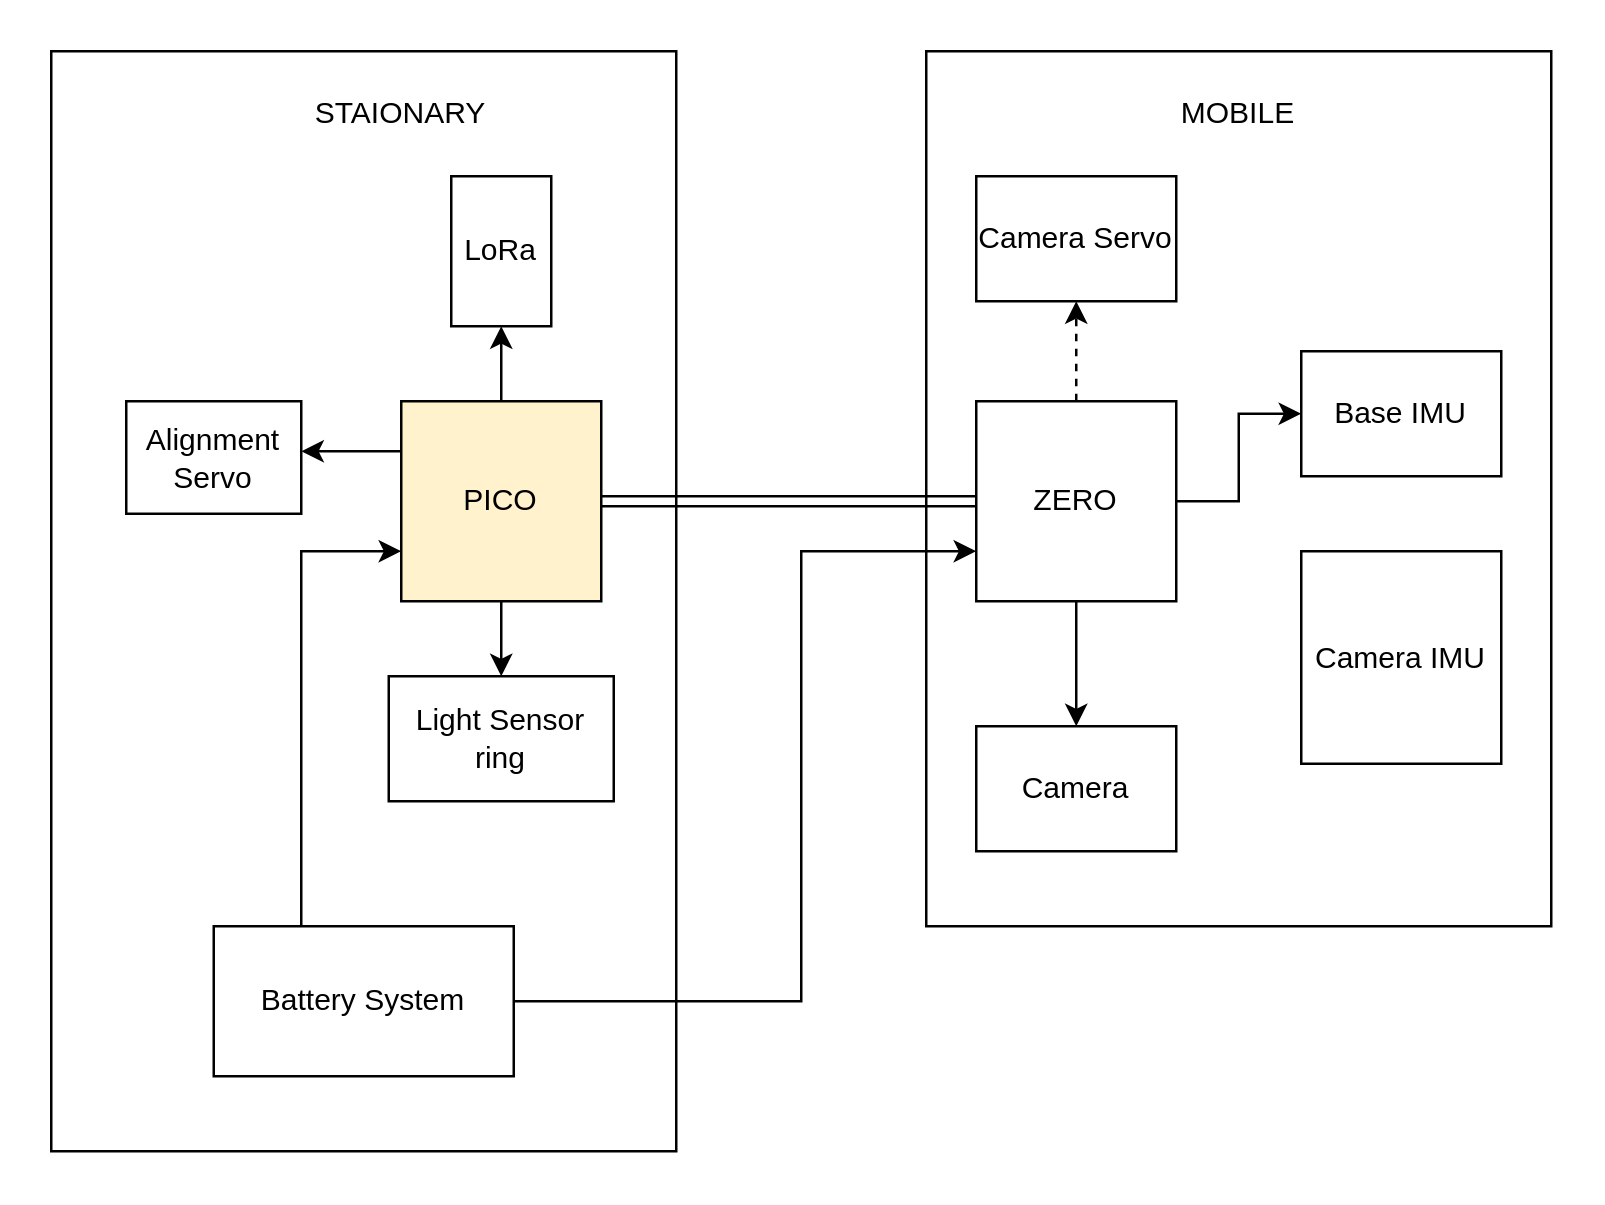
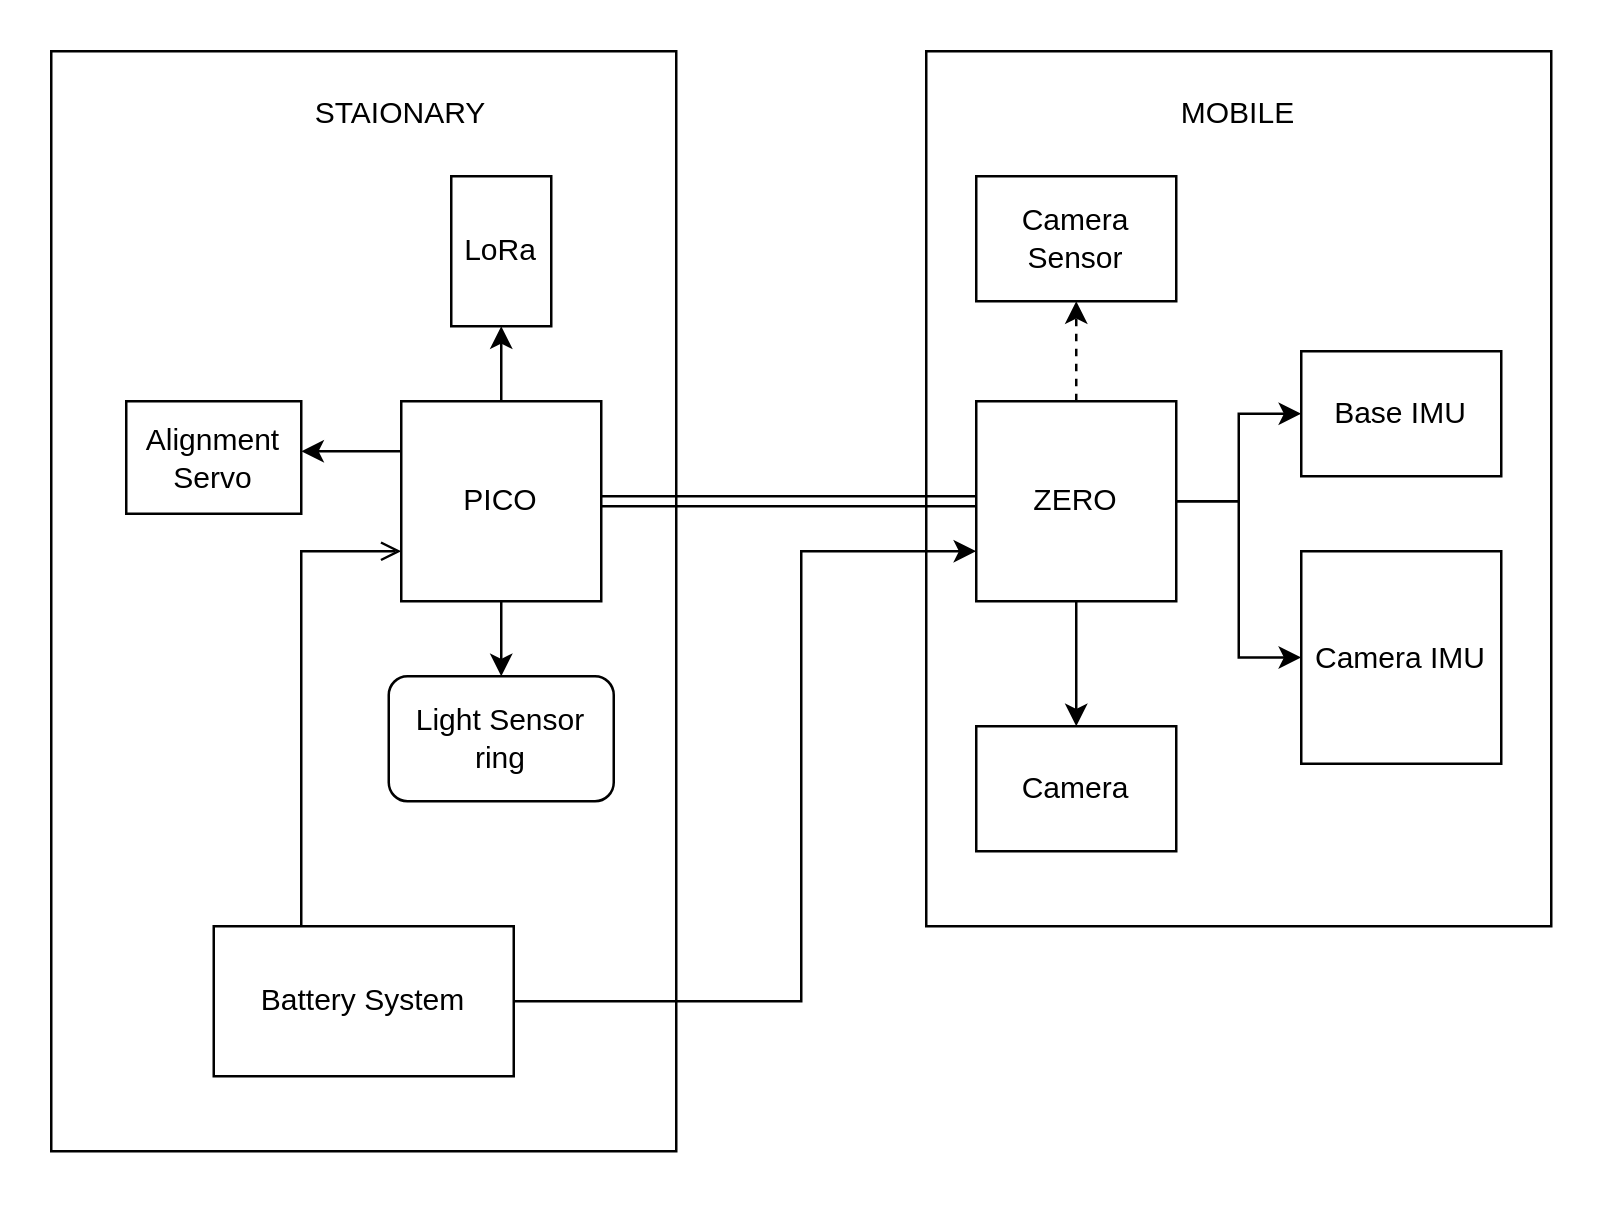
node "Camera Servo": label "Camera Servo" -> "Camera Sensor"
node "PICO": fillcolor #fff2cc -> #ffffff
edge "Battery System" -> "PICO": arrowhead classic -> open
edge "ZERO" -> "Camera IMU": added
node "Light Sensor ring": shape rectangle -> rounded rectangle
